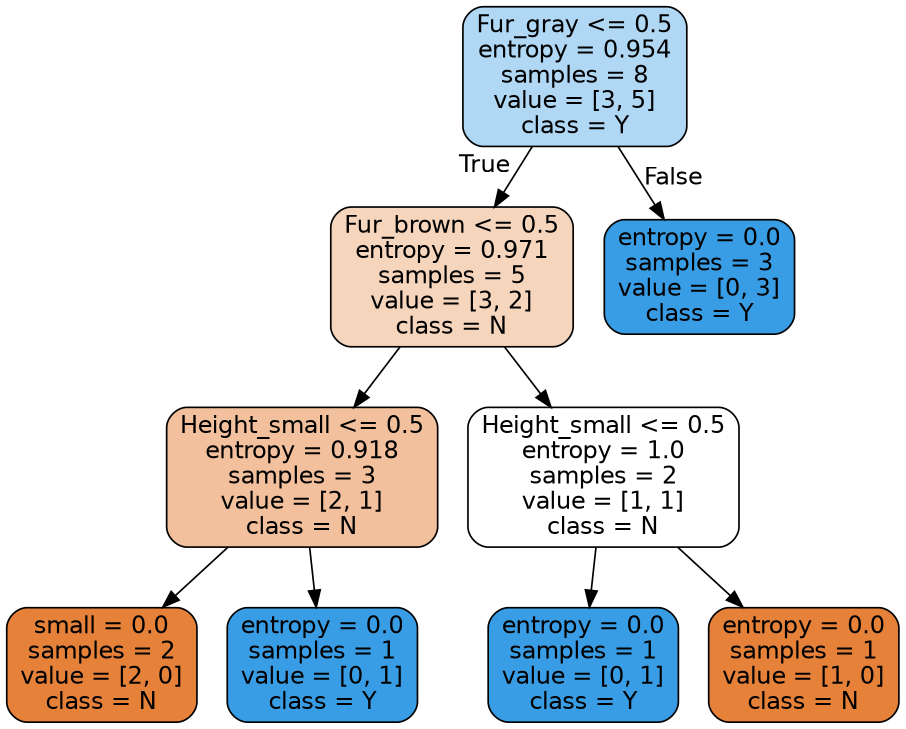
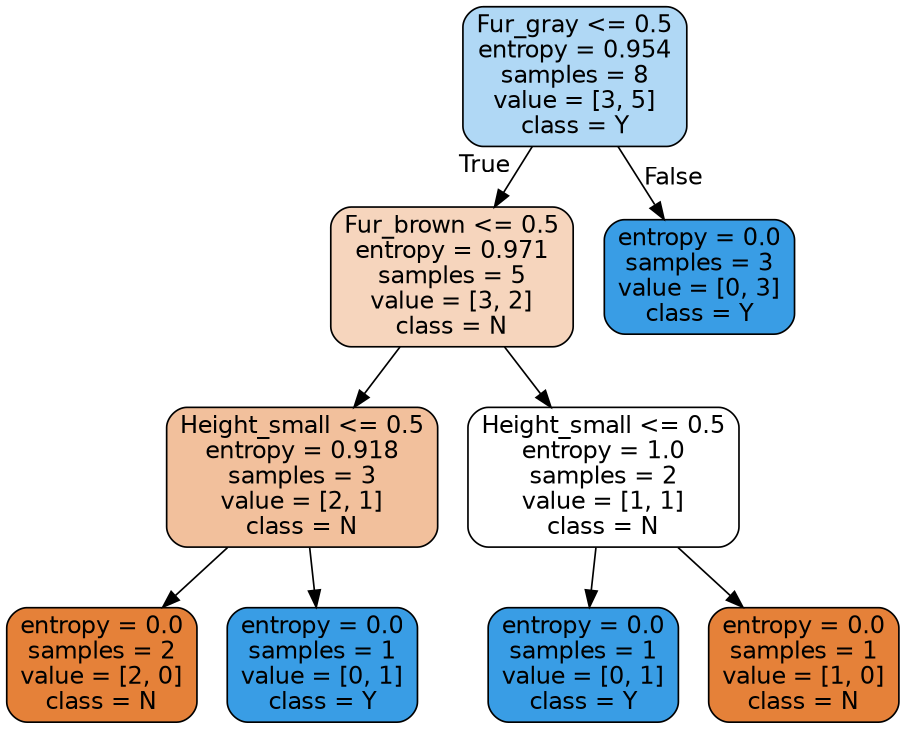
node "small = 0.0 samples = 2 value = [2, 0] class = N": label "small = 0.0 samples = 2 value = [2, 0] class = N" -> "entropy = 0.0 samples = 2 value = [2, 0] class = N"
